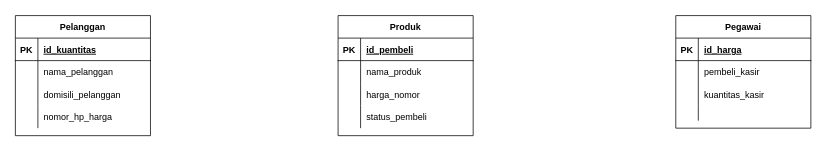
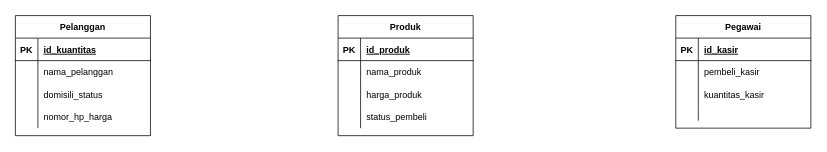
node "id_pembeli": label "id_pembeli" -> "id_produk"
node "id_harga": label "id_harga" -> "id_kasir"
node "domisili_pelanggan": label "domisili_pelanggan" -> "domisili_status"
node "harga_nomor": label "harga_nomor" -> "harga_produk"
